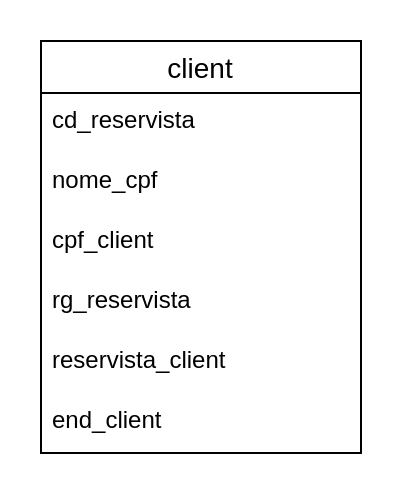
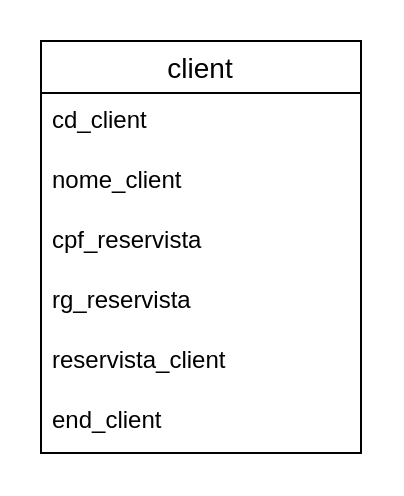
node "cd_reservista": label "cd_reservista" -> "cd_client"
node "nome_cpf": label "nome_cpf" -> "nome_client"
node "cpf_client": label "cpf_client" -> "cpf_reservista"
